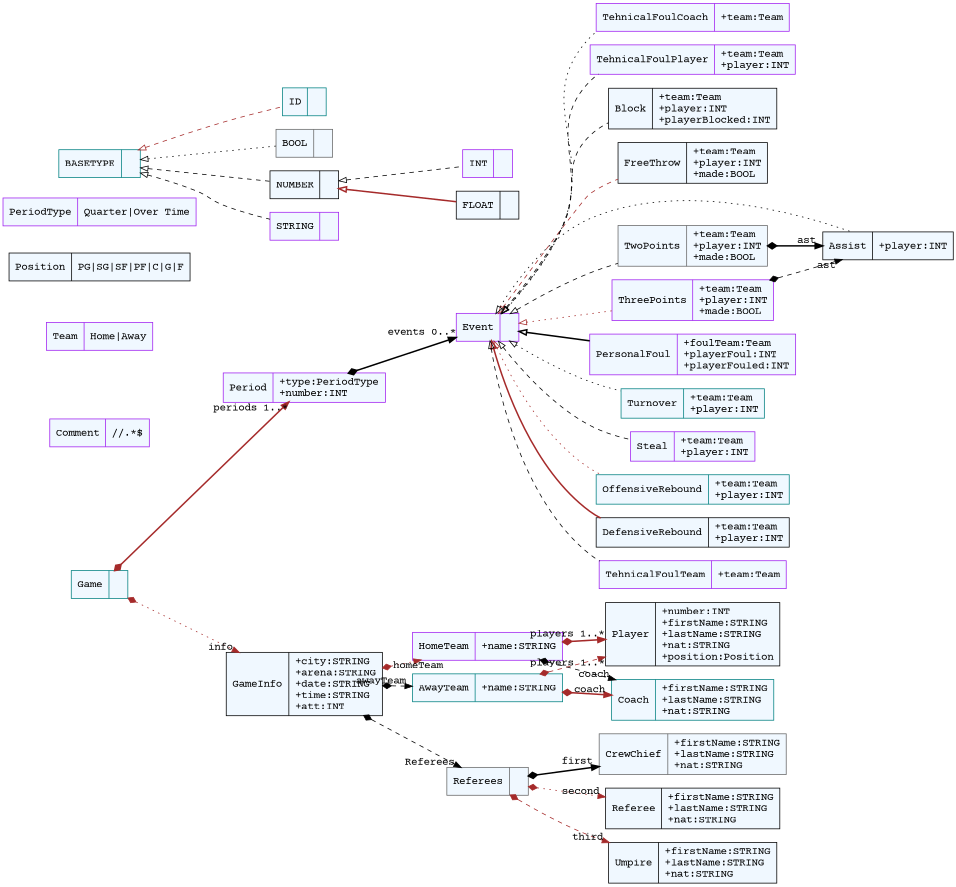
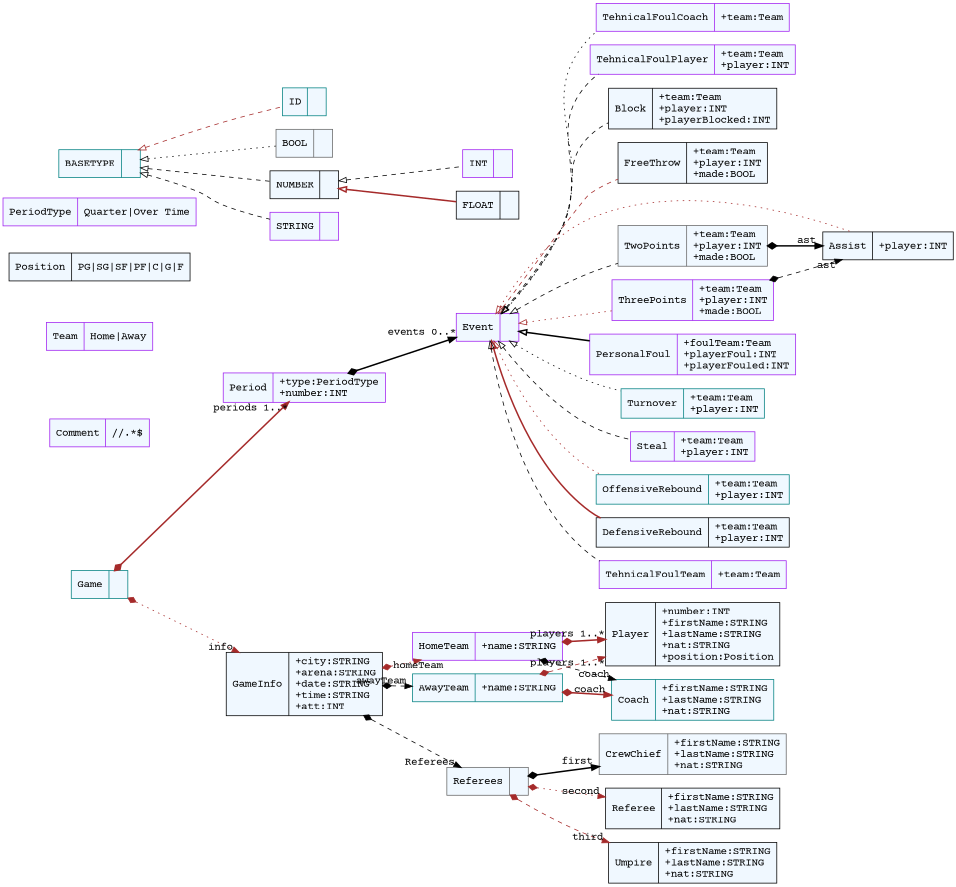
edge "Assist" -> "Event": color black -> brown
